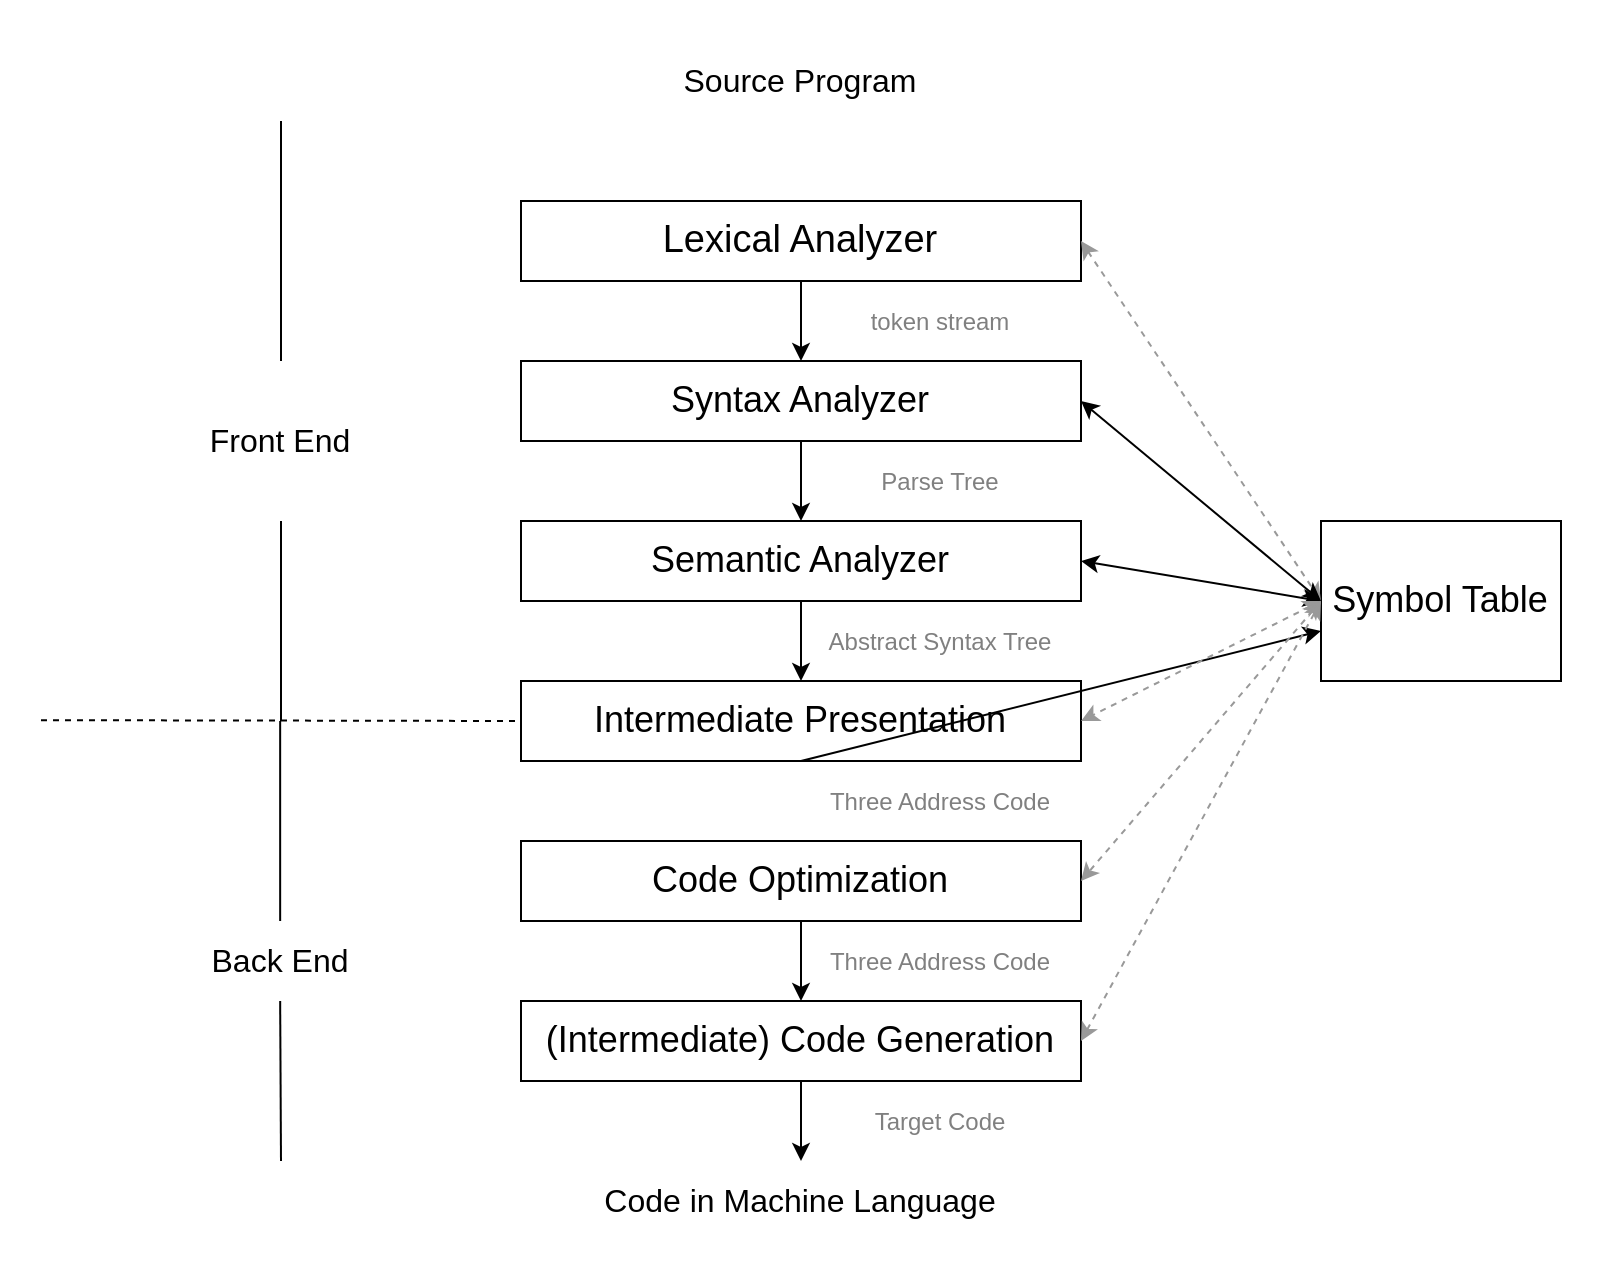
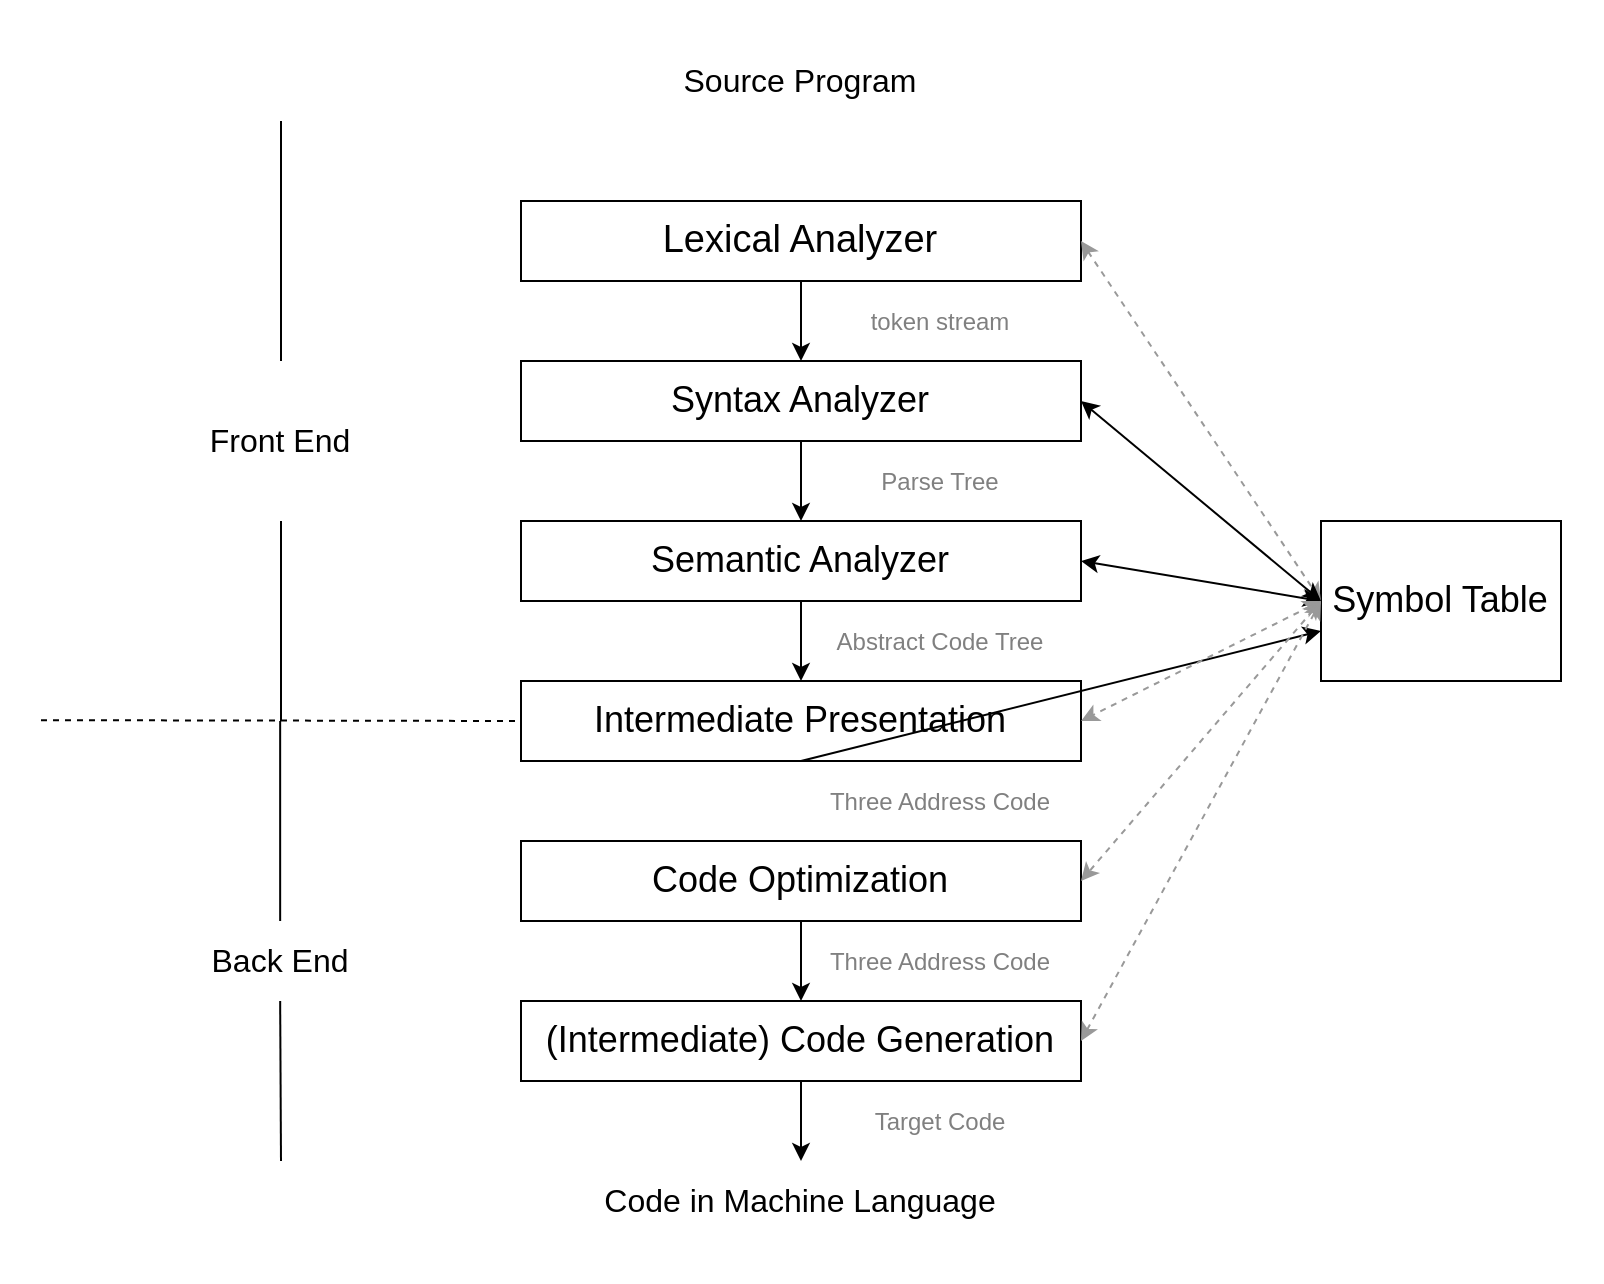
node "Abstract Syntax Tree": label "Abstract Syntax Tree" -> "Abstract Code Tree"
